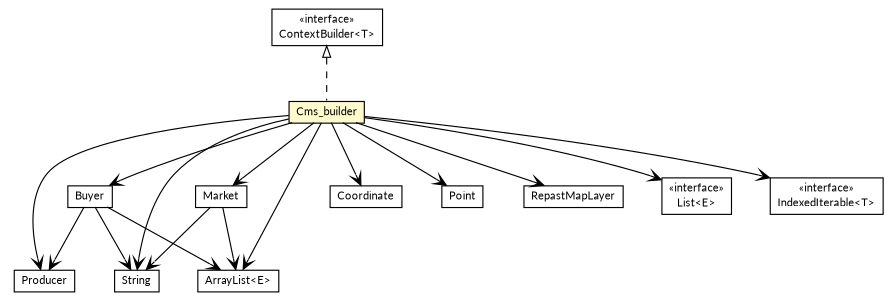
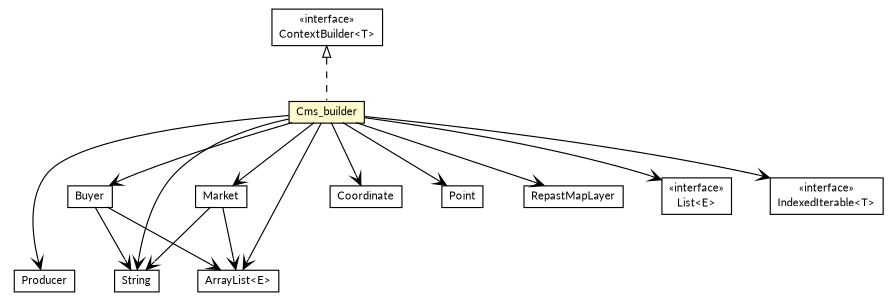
edge "Buyer" -> "Producer": removed
